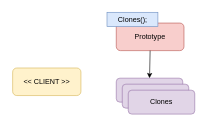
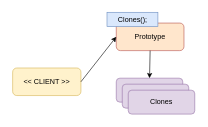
node "Prototype": fillcolor #f8cecc -> #ffe6cc
edge "<< CLIENT >>" -> "Prototype": added
